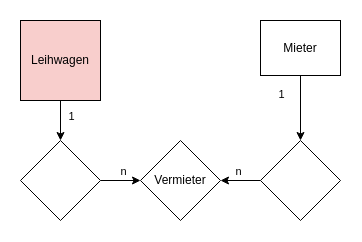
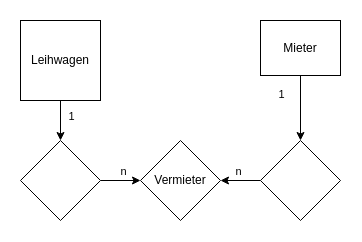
node "Leihwagen": fillcolor #f8cecc -> #ffffff
